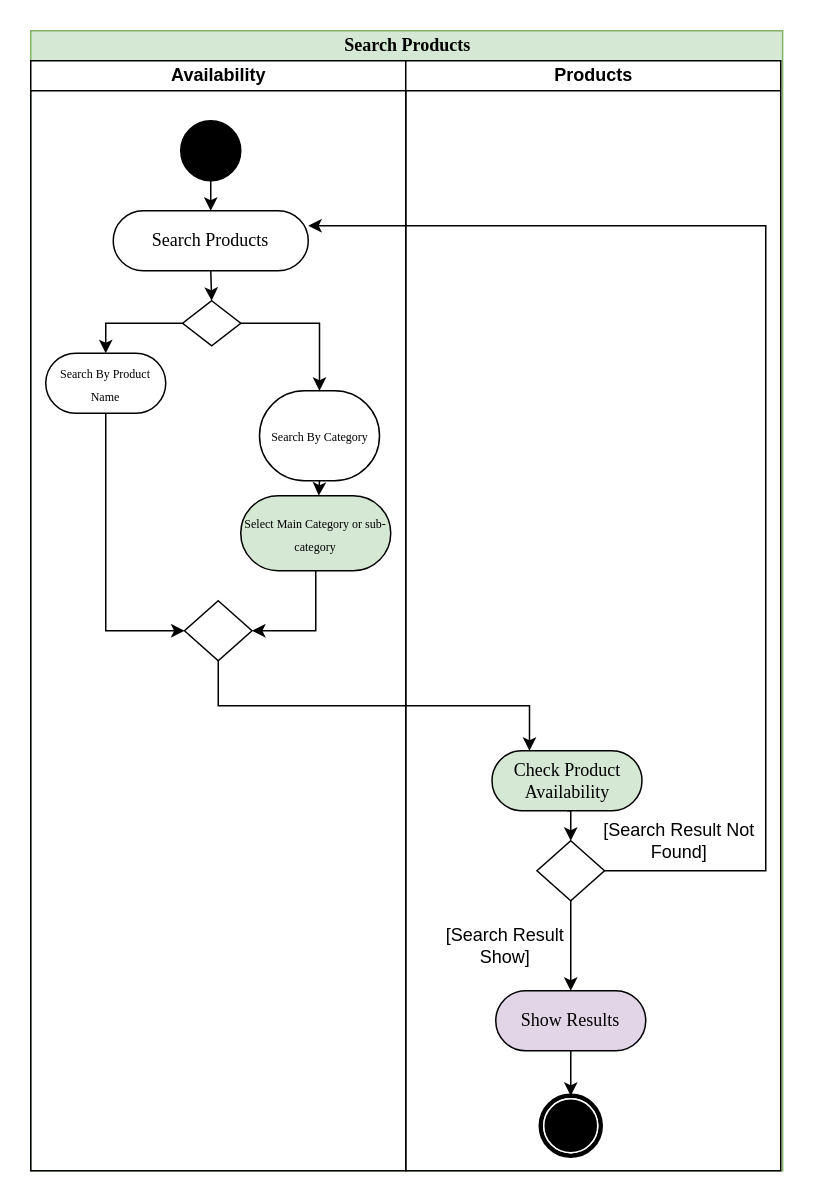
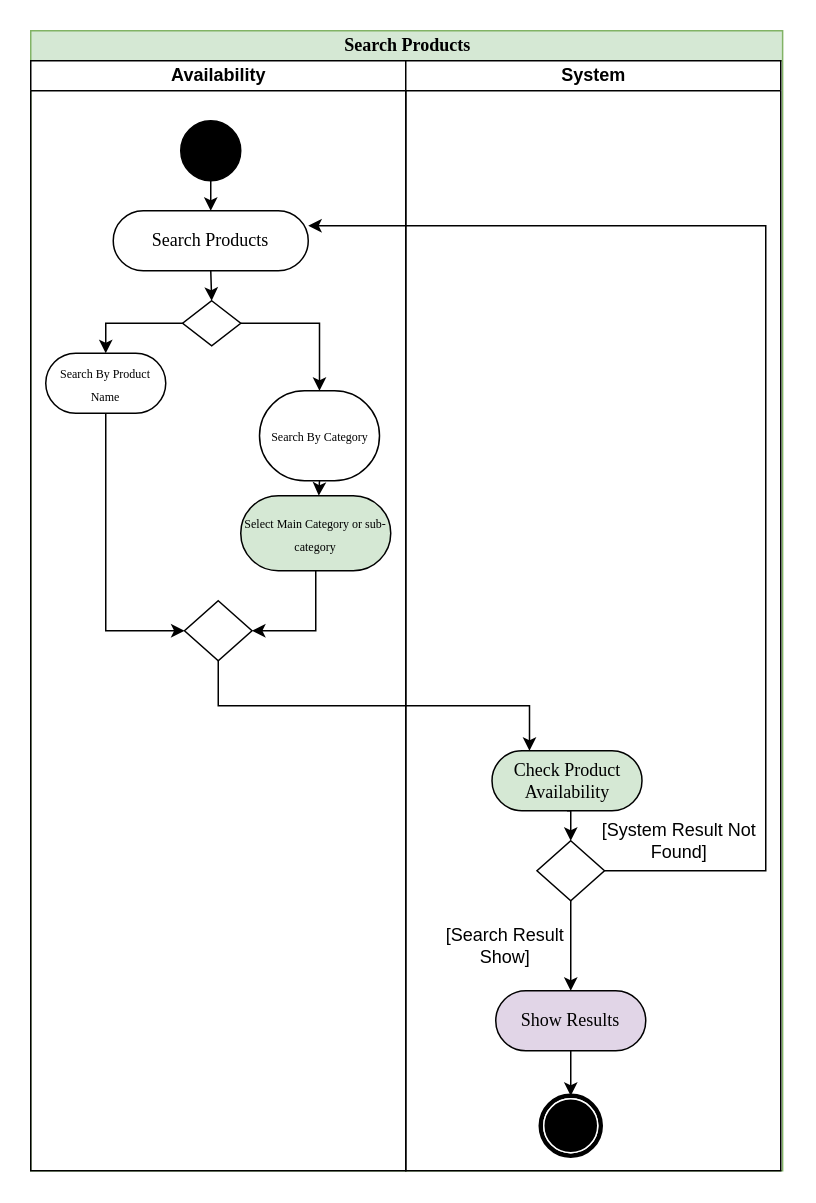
node "Products": label "Products" -> "System"
node "[Search Result Not Found]": label "[Search Result Not Found]" -> "[System Result Not Found]"
